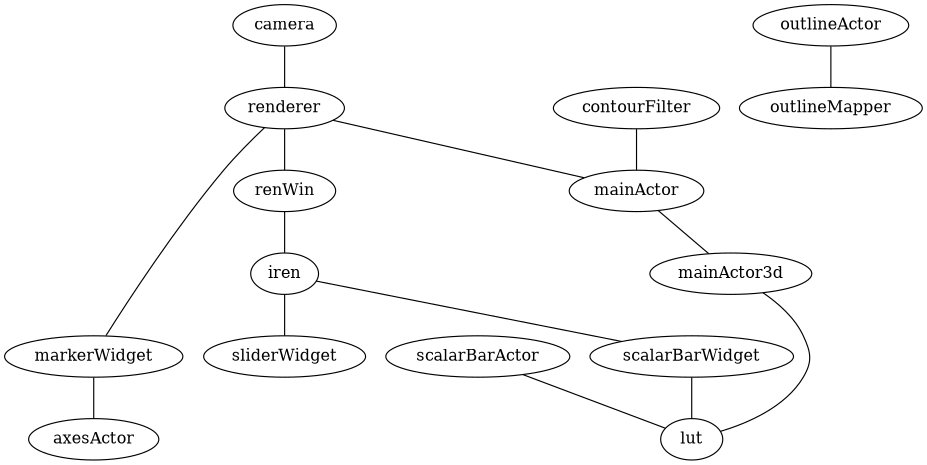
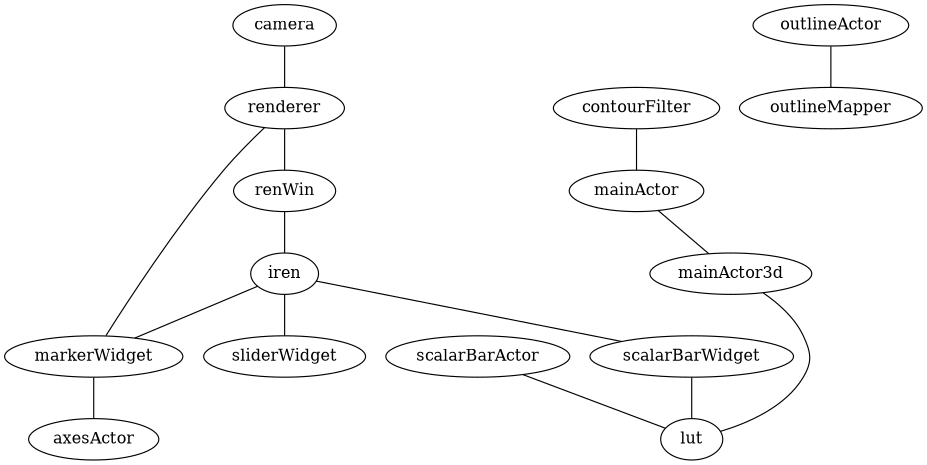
edge "renderer" -- "mainActor": removed
edge "iren" -- "markerWidget": added
